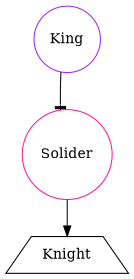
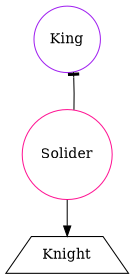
edge "King" -> "Solider": reversed
